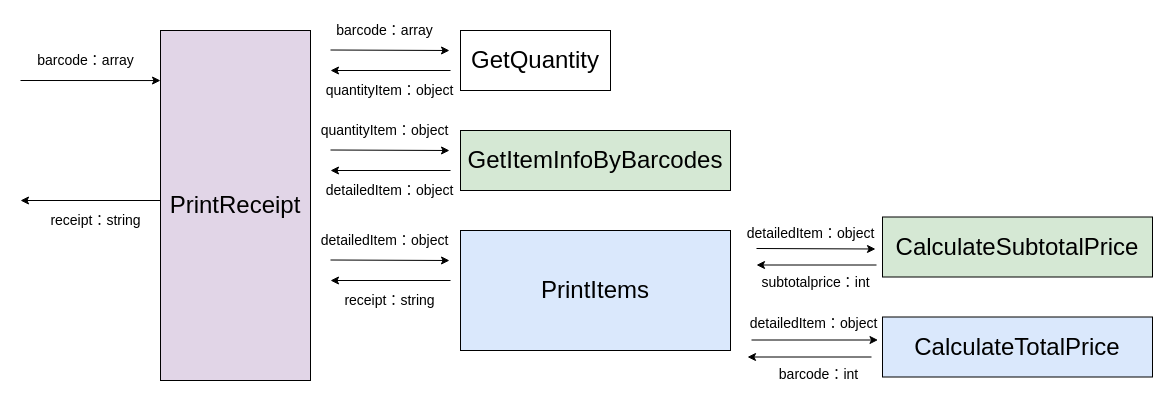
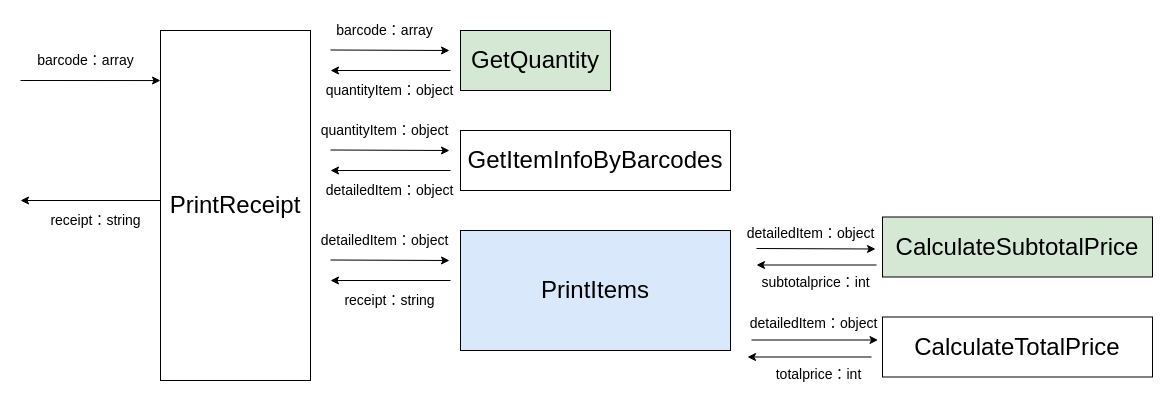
node "GetQuantity": fillcolor #ffffff -> #d5e8d4
node "GetItemInfoByBarcodes": fillcolor #d5e8d4 -> #ffffff
node "PrintReceipt": fillcolor #e1d5e7 -> #ffffff
node "CalculateTotalPrice": fillcolor #dae8fc -> #ffffff
node "barcode：int": label "barcode：int" -> "totalprice：int"
